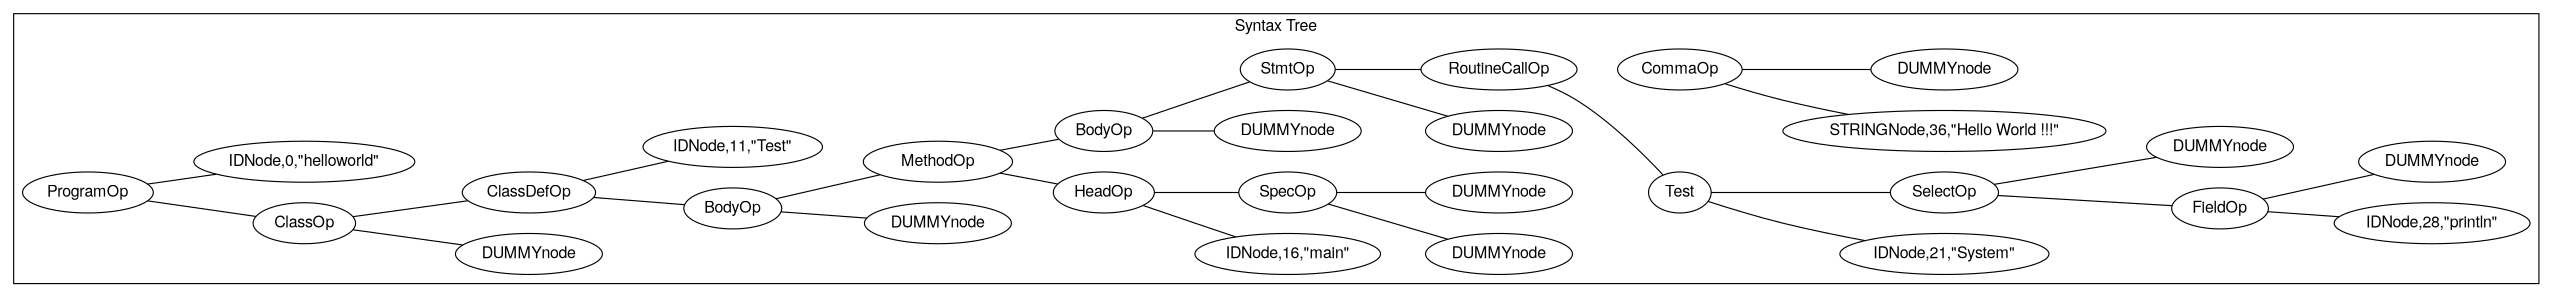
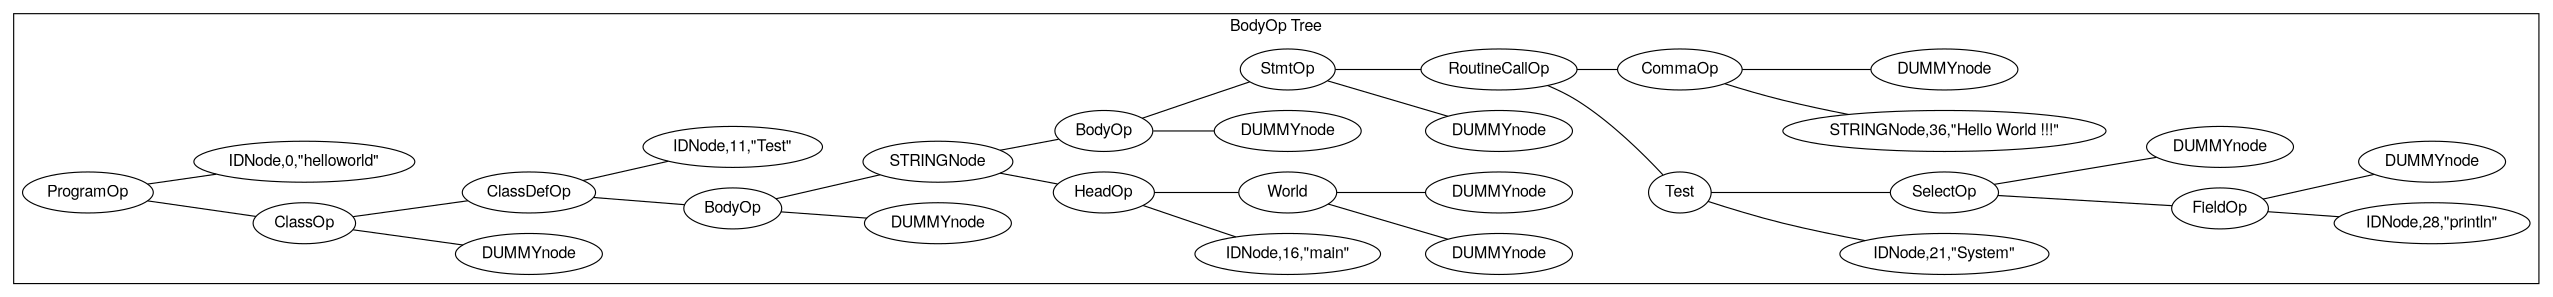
cluster "Syntax Tree": label "Syntax Tree" -> "BodyOp Tree"
edge "RoutineCallOp" -- "CommaOp": added
node "MethodOp": label "MethodOp" -> "STRINGNode"
node "SpecOp": label "SpecOp" -> "World"
